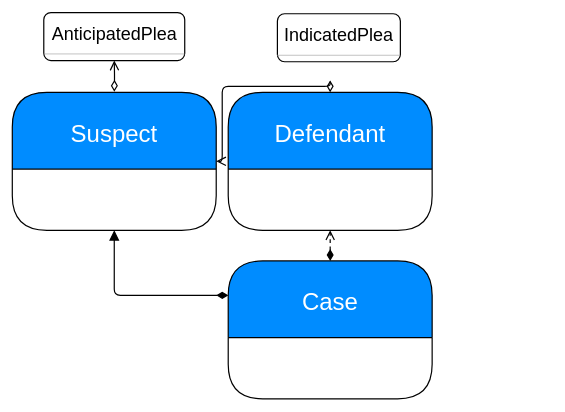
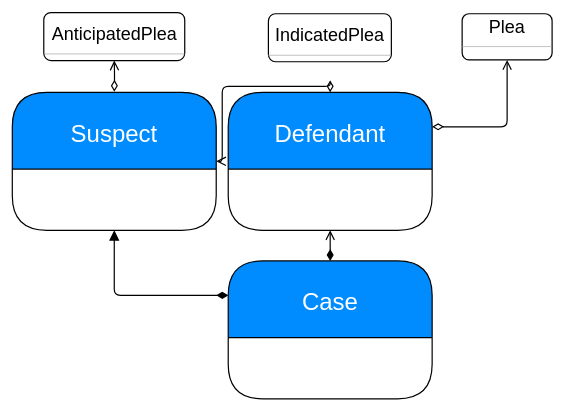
node "Plea": added
node "IndicatedPlea": moved (339, 38) -> (330, 38)
edge "Plea" -- "Defendant": added
edge "Defendant" -- "Case": style dashed -> solid
